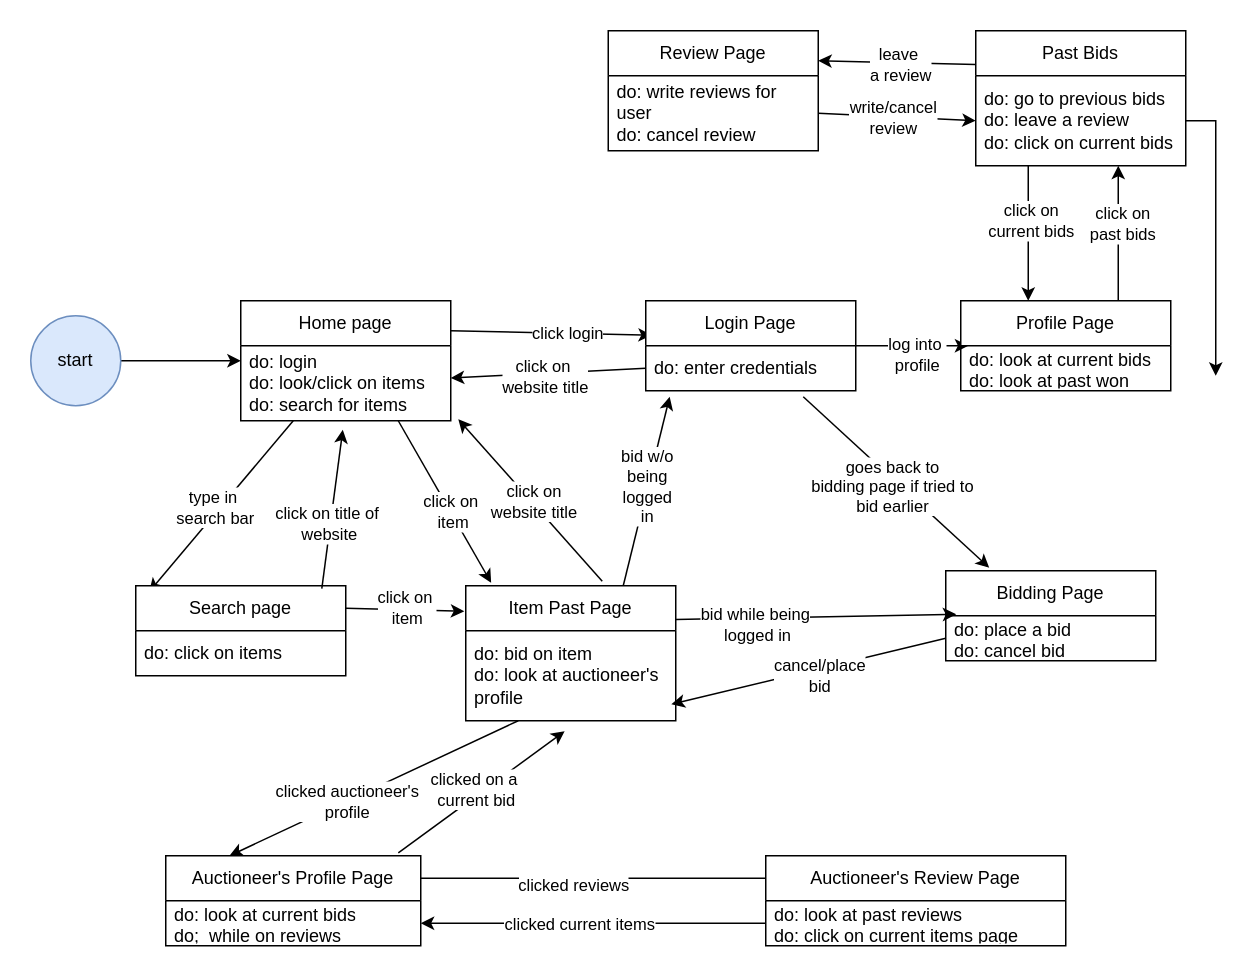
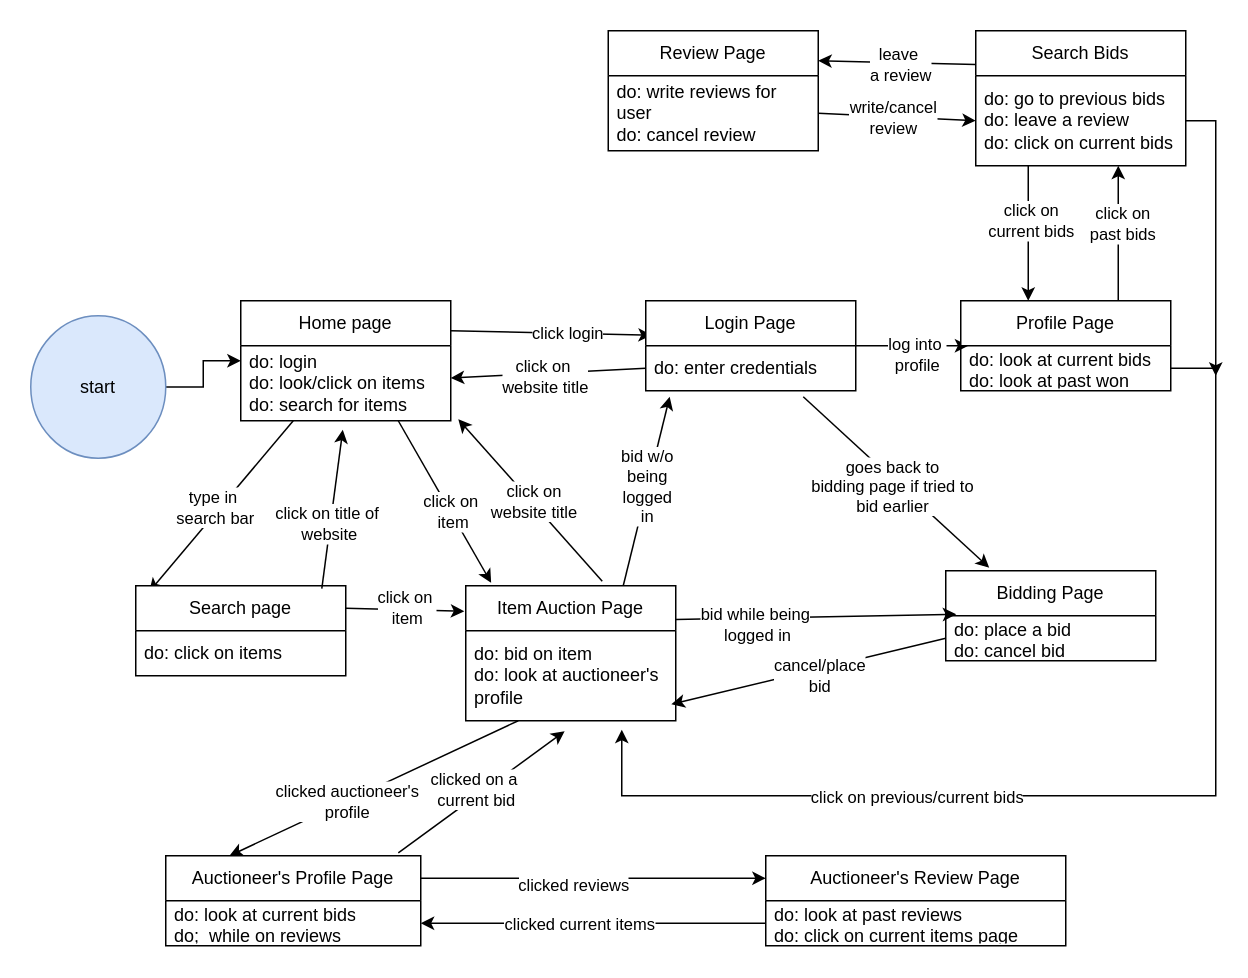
node "Past Bids": label "Past Bids" -> "Search Bids"
node "start": size 90x90 -> 135x143
node "Item Past Page": label "Item Past Page" -> "Item Auction Page"
edge "Profile Page" -> "do: bid on item do: look at auctioneer's profile": added, label "click on previous/current bids"
edge "Auctioneer's Profile Page" -- "Auctioneer's Review Page": arrowhead none -> classic
